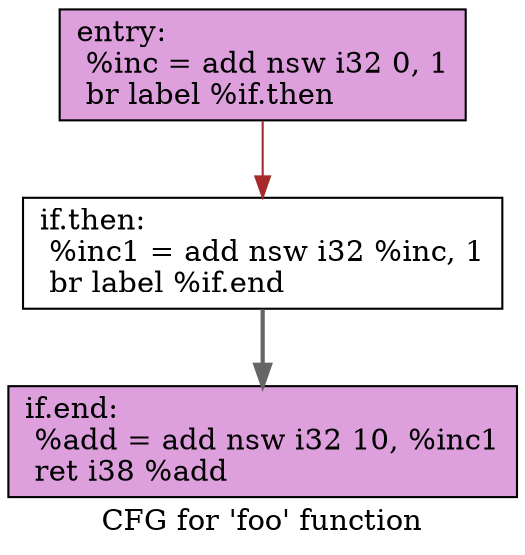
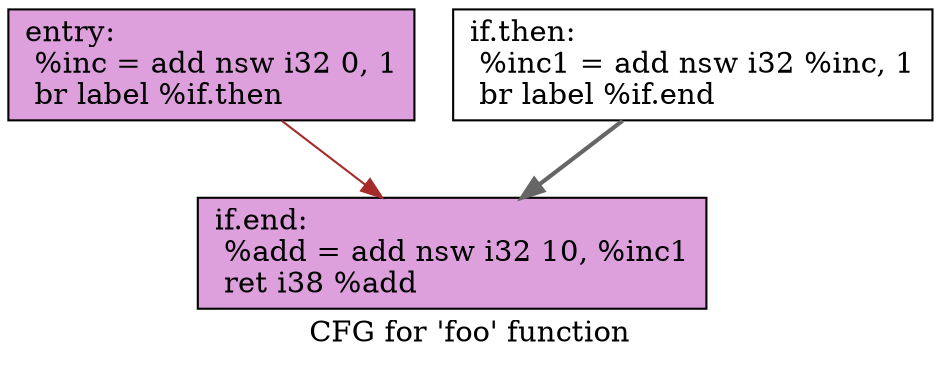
edge "entry:" -> "if.then:": now "entry:" -> "if.end:"
